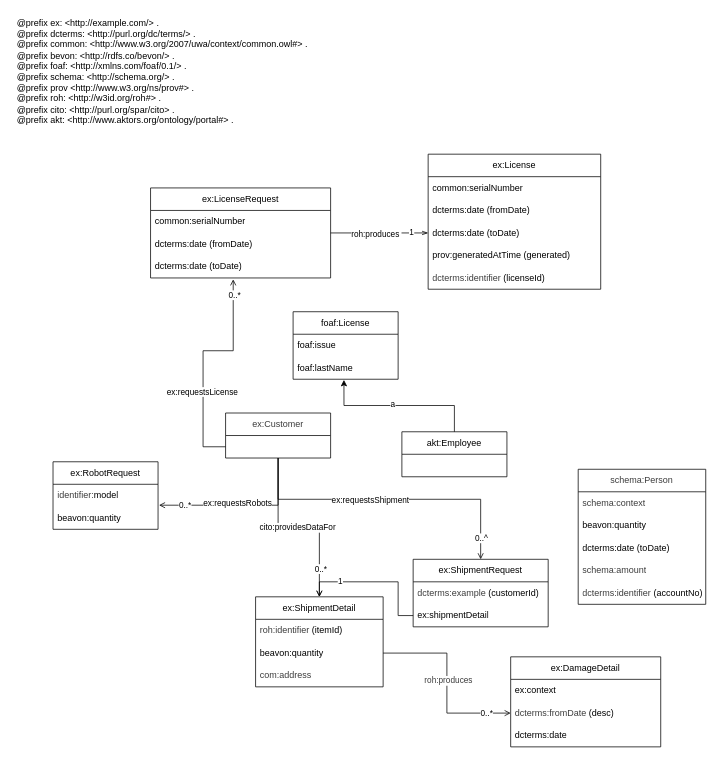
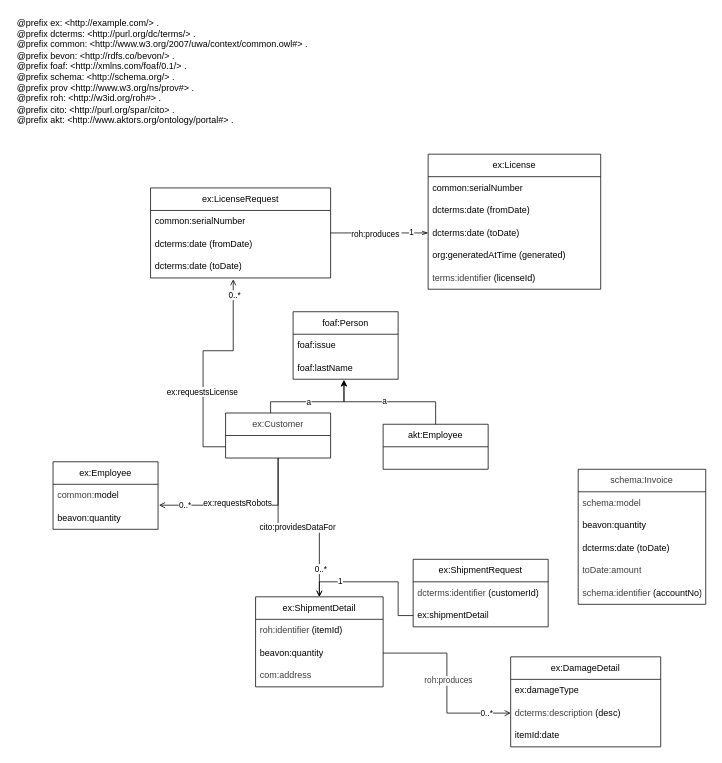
node "prov:generatedAtTime (generated)": label "prov:generatedAtTime (generated)" -> "org:generatedAtTime (generated)"
node "dcterms:identifier (licenseId)": label "dcterms:identifier (licenseId)" -> "terms:identifier (licenseId)"
node "foaf:License": label "foaf:License" -> "foaf:Person"
edge "ex:Customer" -> "foaf:lastName": added, label "a"
node "akt:Employee": moved (454, 454) -> (435, 447)
node "ex:RobotRequest": label "ex:RobotRequest" -> "ex:Employee"
node "schema:Person": label "schema:Person" -> "schema:Invoice"
node "identifier:model": label "identifier:model" -> "common:model"
edge "ex:Customer" -> "ex:ShipmentRequest": removed, labels "ex:requestsShipment", "0..^"
node "schema:context": label "schema:context" -> "schema:model"
node "schema:amount": label "schema:amount" -> "toDate:amount"
node "dcterms:example (customerId)": label "dcterms:example (customerId)" -> "dcterms:identifier (customerId)"
node "dcterms:identifier (accountNo)": label "dcterms:identifier (accountNo)" -> "schema:identifier (accountNo)"
node "ex:context": label "ex:context" -> "ex:damageType"
node "dcterms:fromDate (desc)": label "dcterms:fromDate (desc)" -> "dcterms:description (desc)"
node "dcterms:date": label "dcterms:date" -> "itemId:date"
